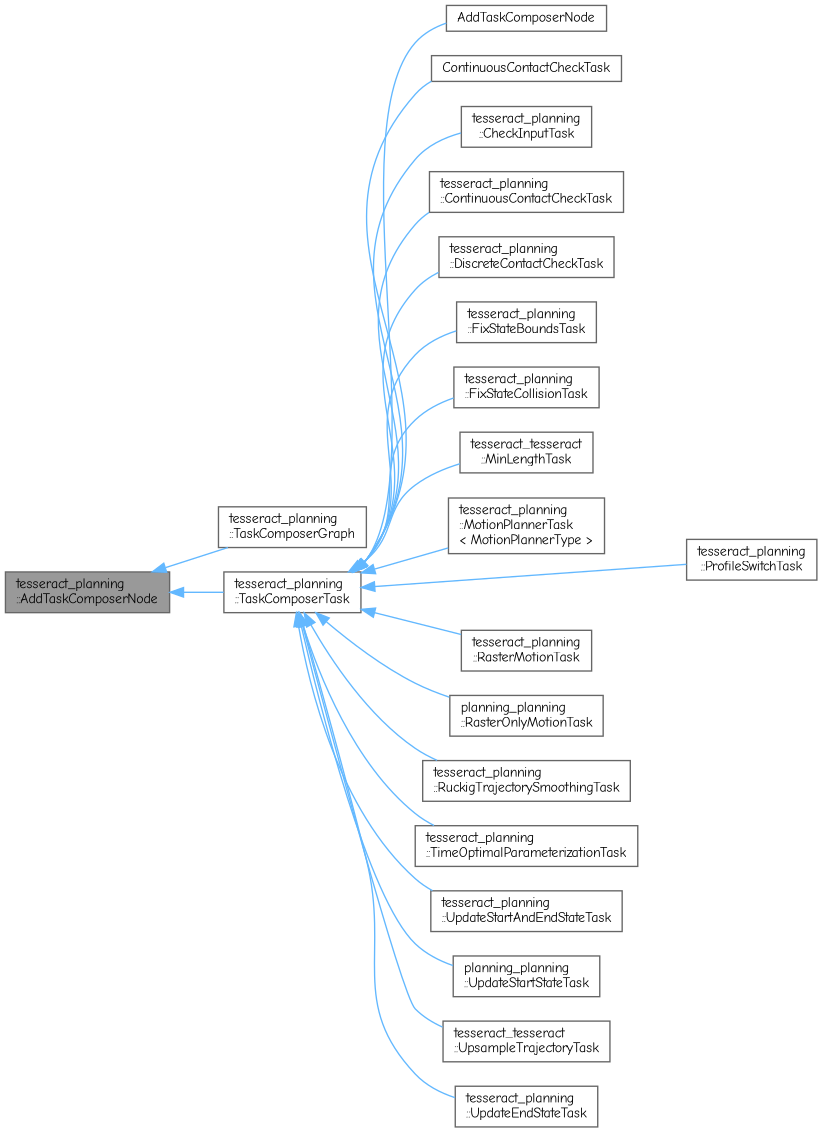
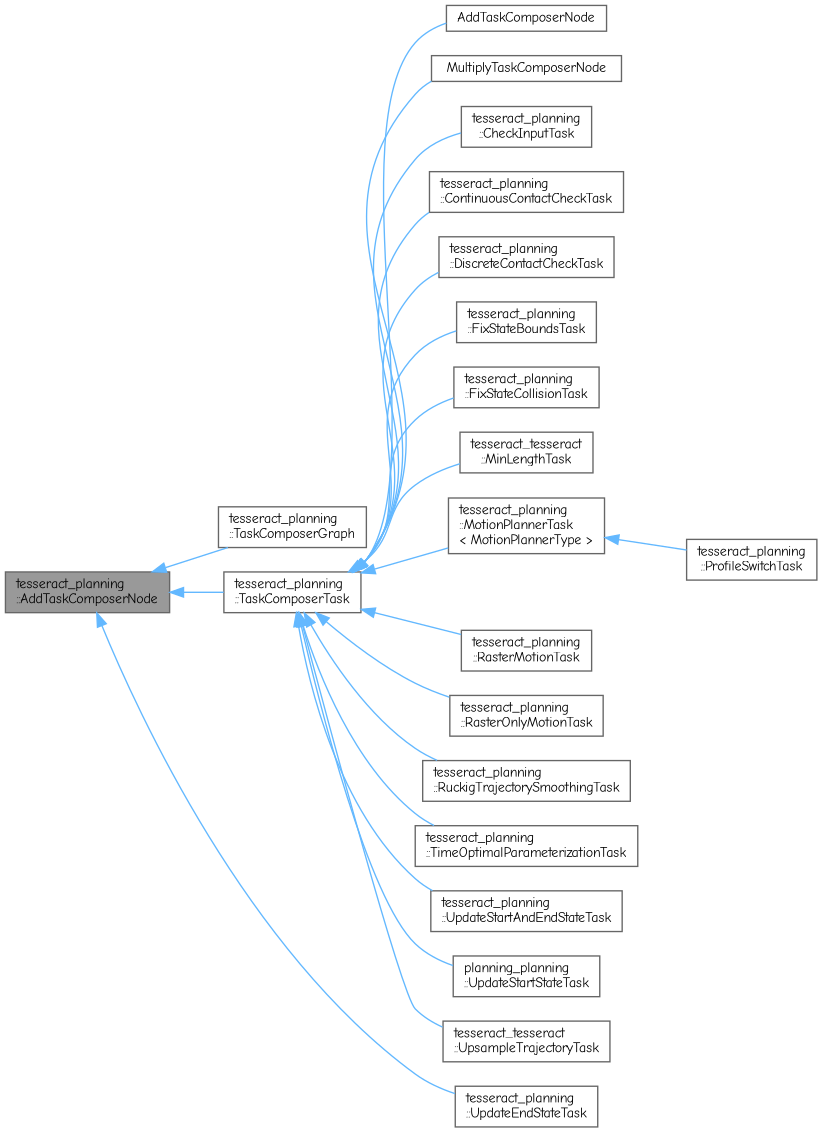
node "ContinuousContactCheckTask": label "ContinuousContactCheckTask" -> "MultiplyTaskComposerNode"
edge "tesseract_planning ::ProfileSwitchTask" -> "tesseract_planning ::TaskComposerTask": now "tesseract_planning ::ProfileSwitchTask" -> "tesseract_planning ::MotionPlannerTask < MotionPlannerType >"
node "planning_planning ::RasterOnlyMotionTask": label "planning_planning ::RasterOnlyMotionTask" -> "tesseract_planning ::RasterOnlyMotionTask"
edge "tesseract_planning ::UpdateEndStateTask" -> "tesseract_planning ::TaskComposerTask": now "tesseract_planning ::UpdateEndStateTask" -> "tesseract_planning ::AddTaskComposerNode"
